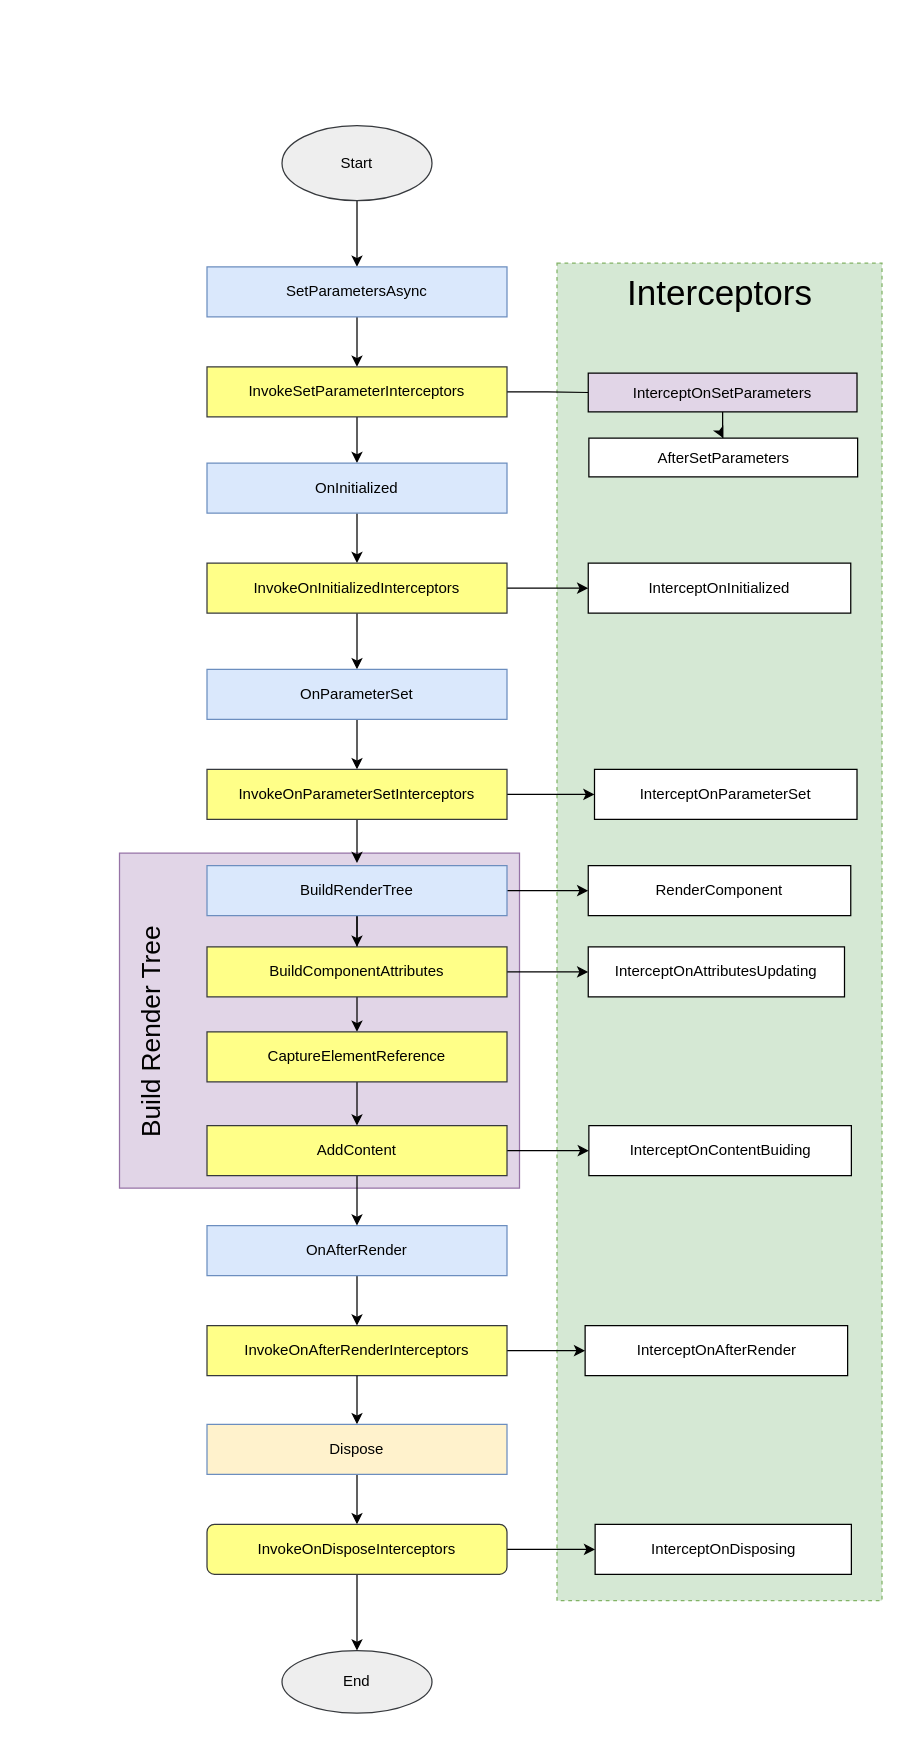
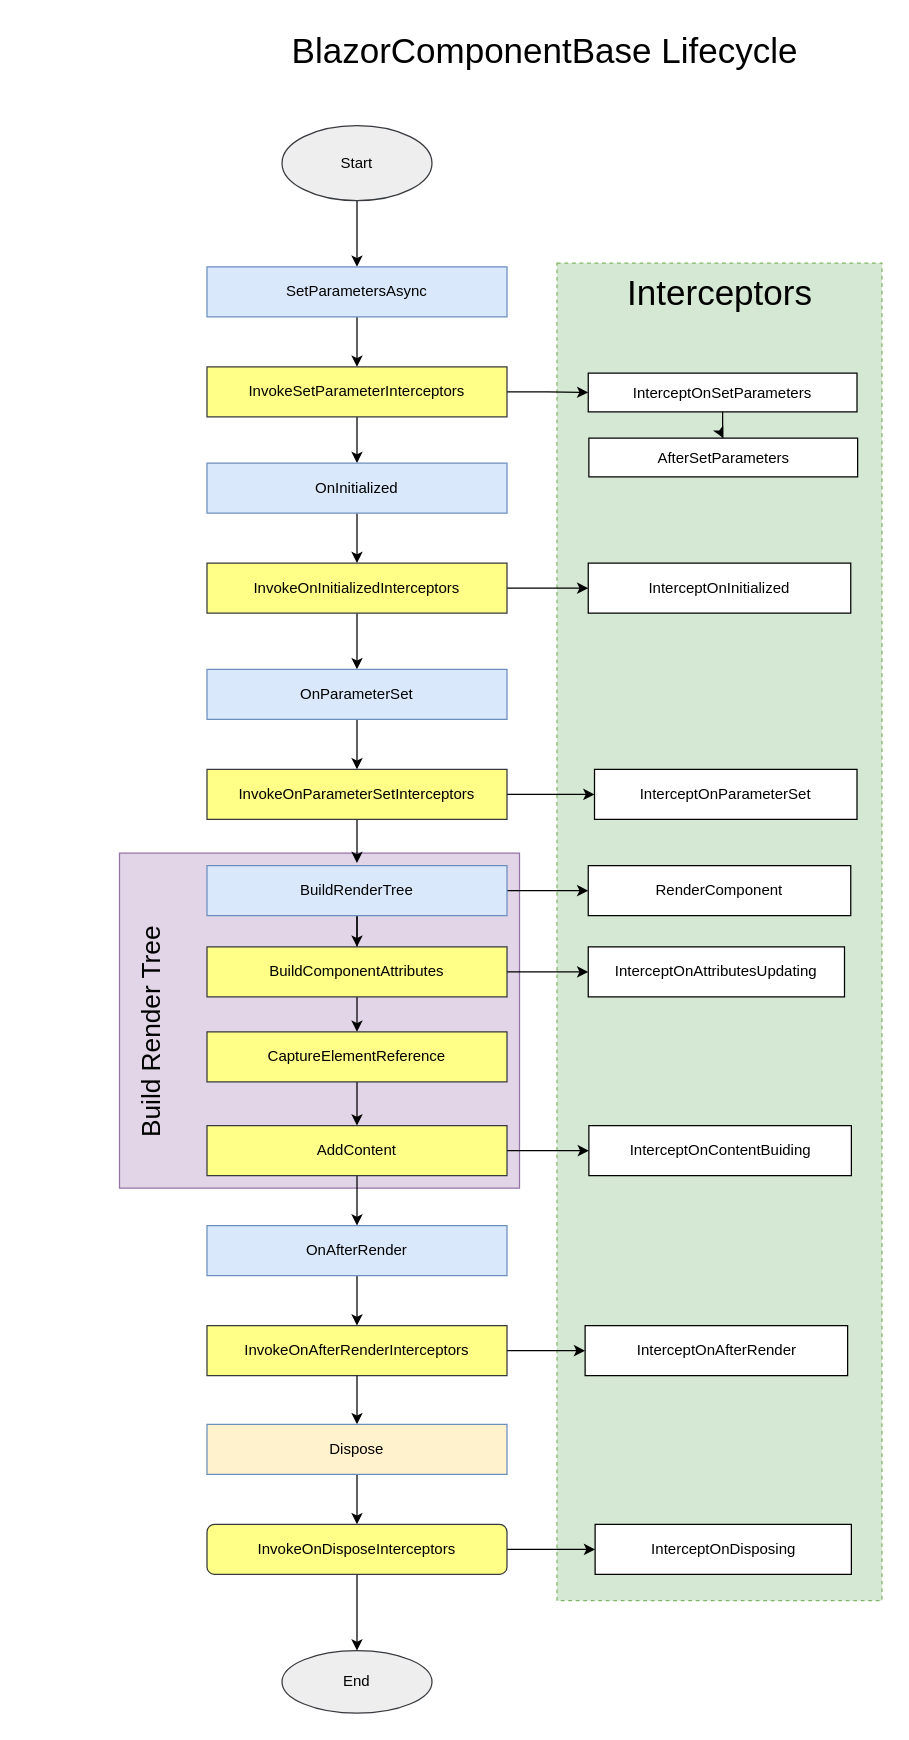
node "BlazorComponentBase Lifecycle": added
edge "InvokeSetParameterInterceptors" -- "InterceptOnSetParameters": arrowhead none -> classic
node "InterceptOnSetParameters": fillcolor #e1d5e7 -> #ffffff
